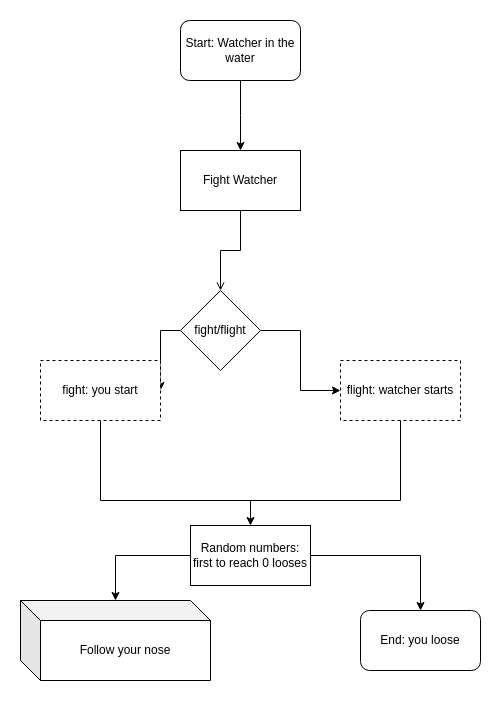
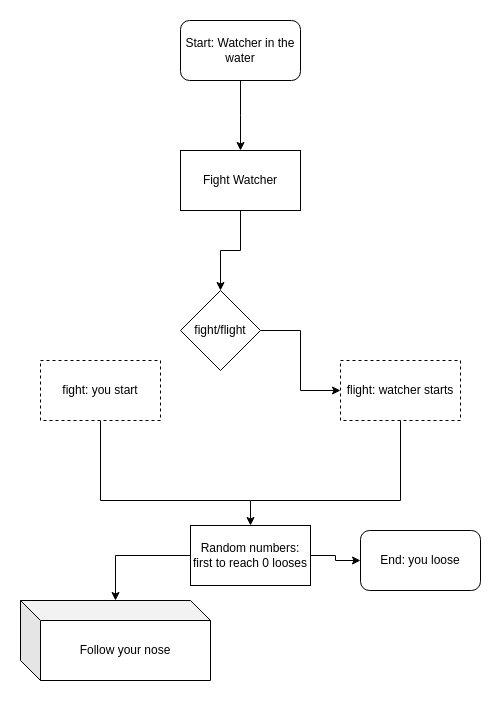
edge "Fight Watcher" -> "fight/flight": arrowhead open -> classic
edge "fight/flight" -> "fight: you start": removed
node "End: you loose": moved (421, 641) -> (421, 561)
